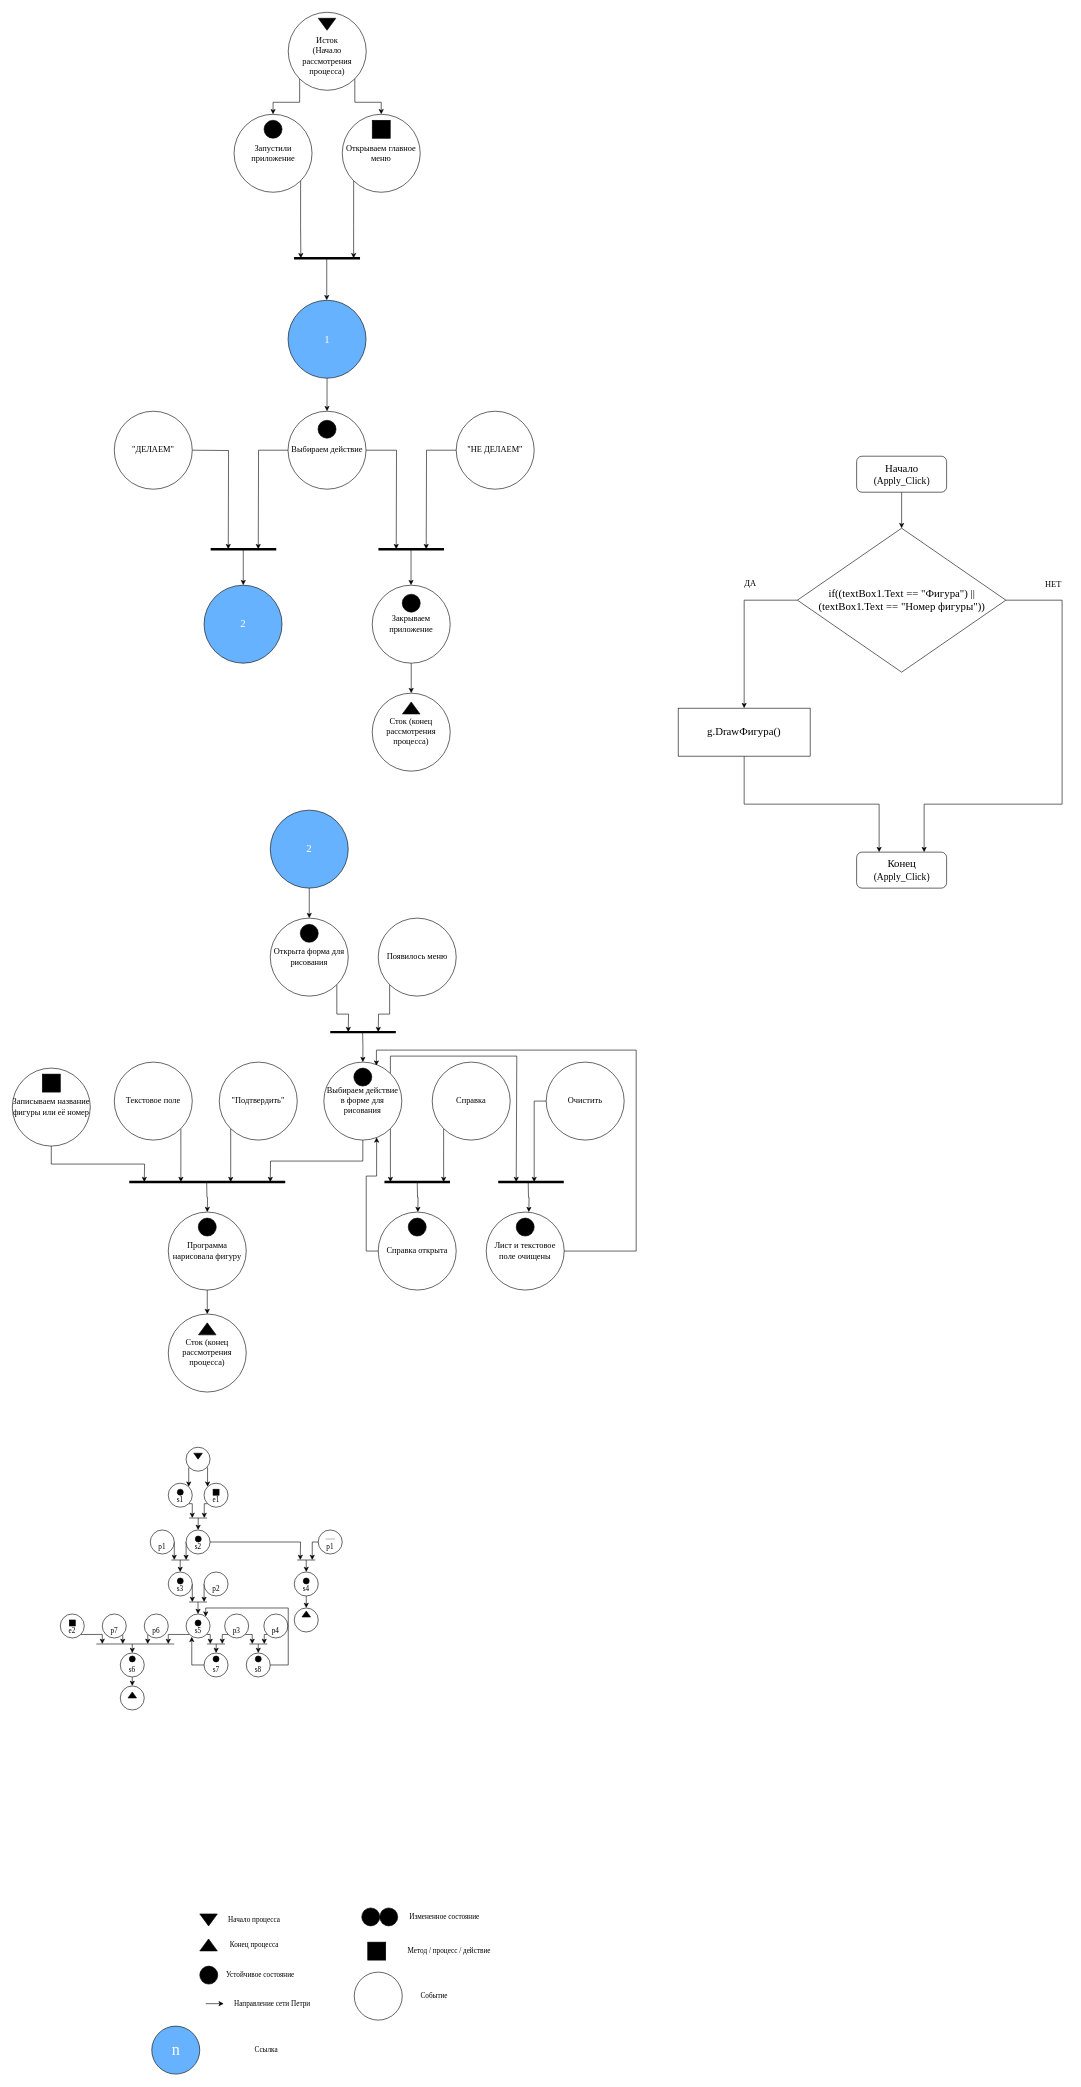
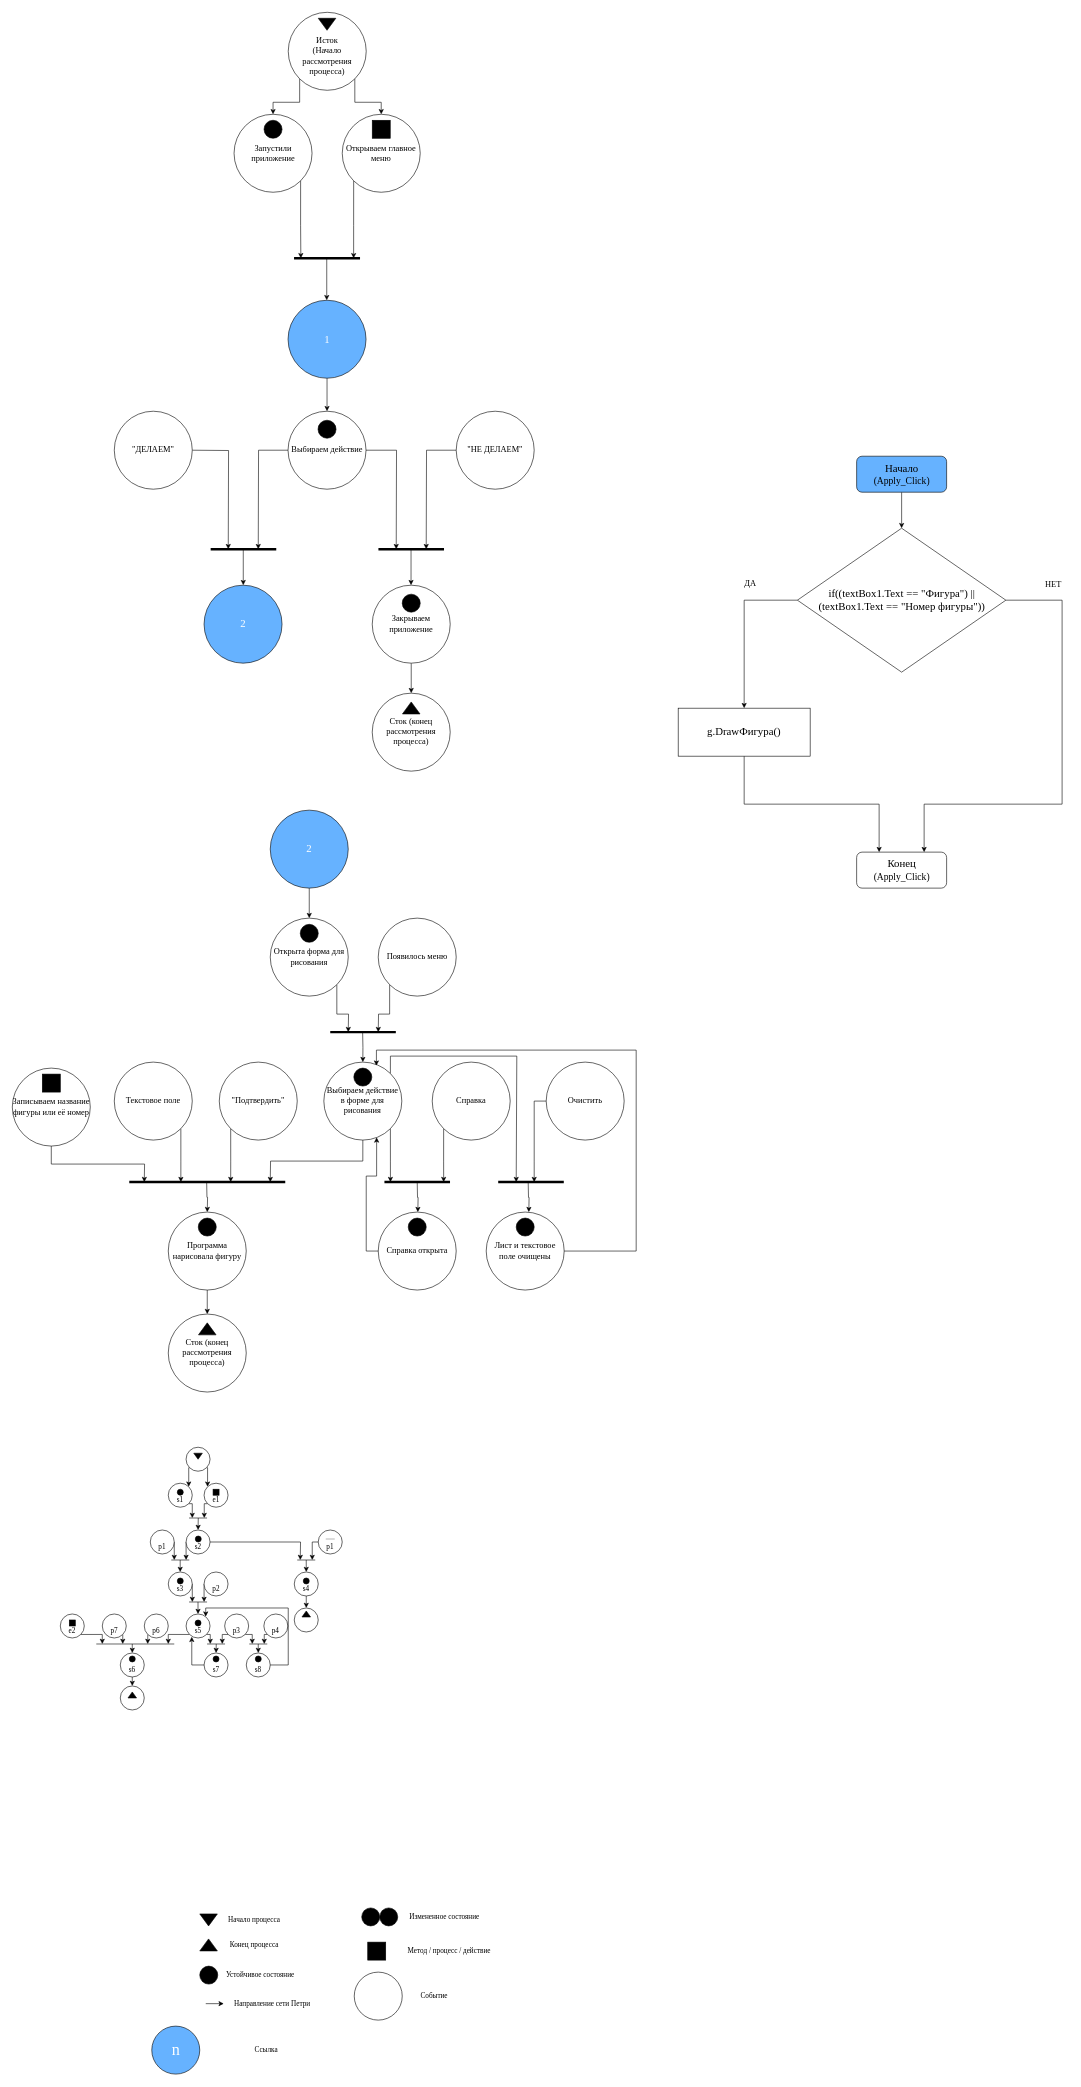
node "Начало (Apply_Click)": fillcolor #ffffff -> #66b2ff
